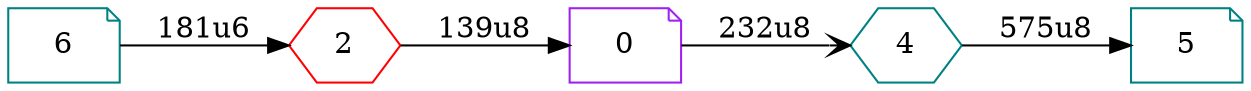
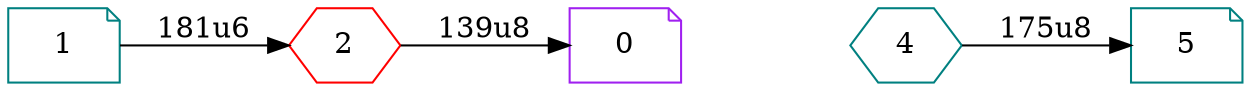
edge "4" -> "5": label "575u8" -> "175u8"
node "6": label "6" -> "1"
edge "0" -> "4": removed, label "232u8"
